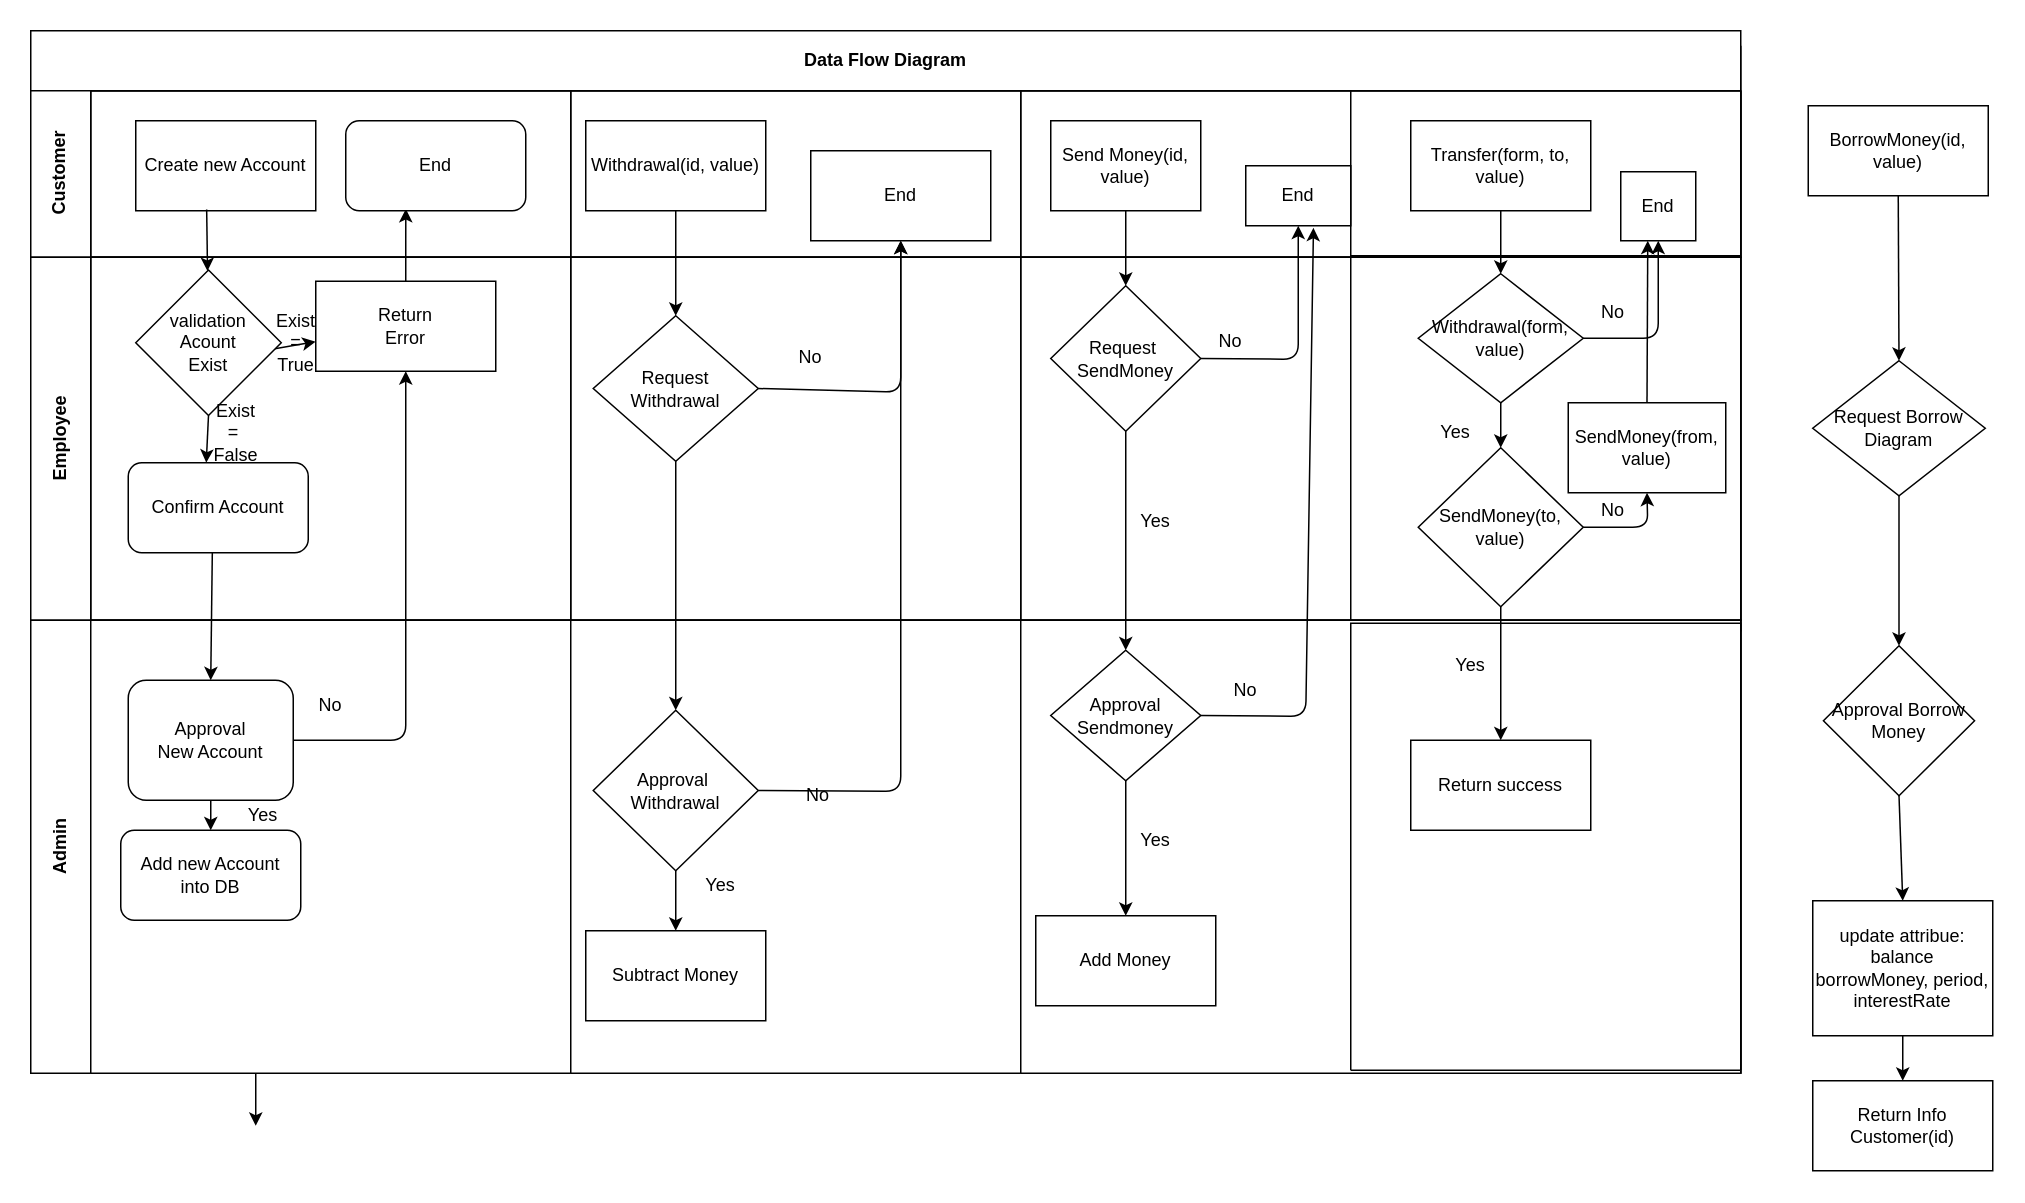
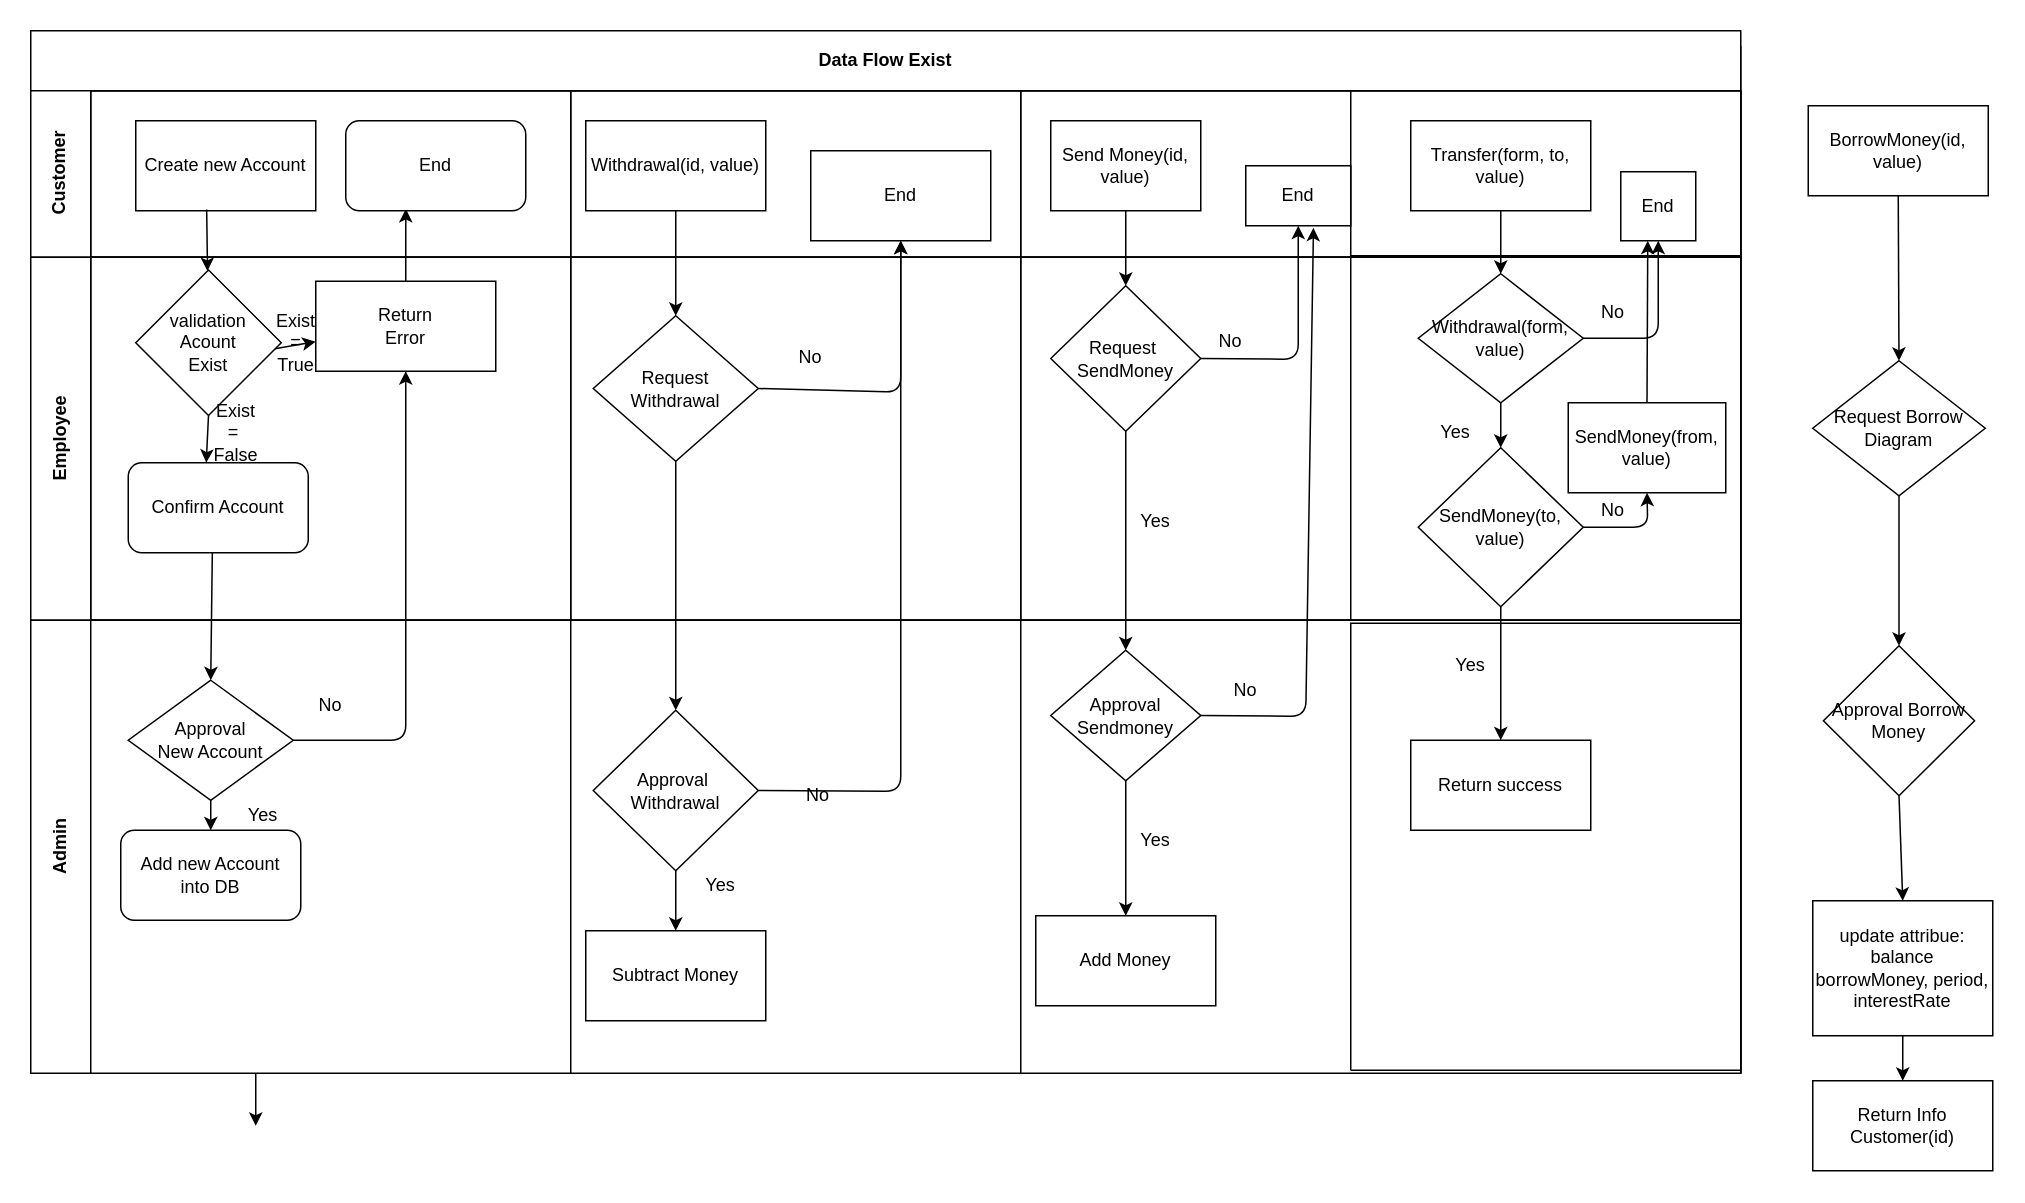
node "Data Flow Diagram": label "Data Flow Diagram" -> "Data Flow Exist"
node "Approval New Account": shape rounded rectangle -> diamond
